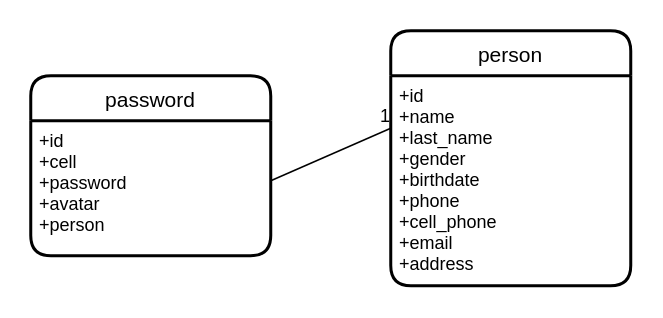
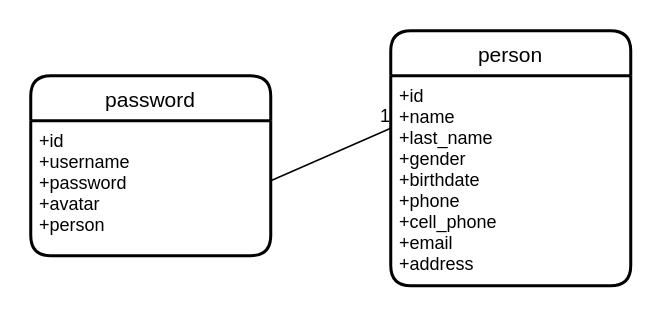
node "+id +cell +password +avatar +person": label "+id +cell +password +avatar +person" -> "+id +username +password +avatar +person"
